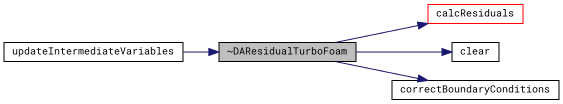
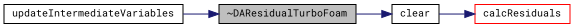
edge "~DAResidualTurboFoam" -> "calcResiduals": now "clear" -> "calcResiduals"
node "correctBoundaryConditions": removed
